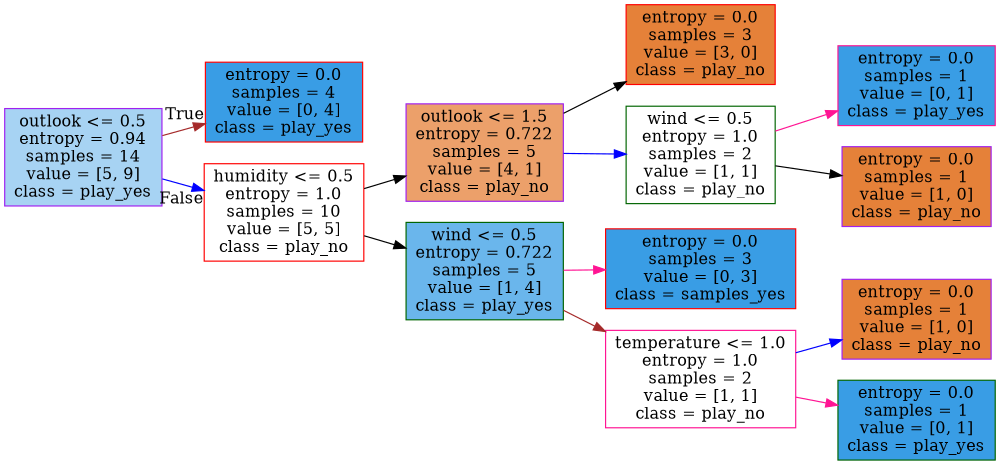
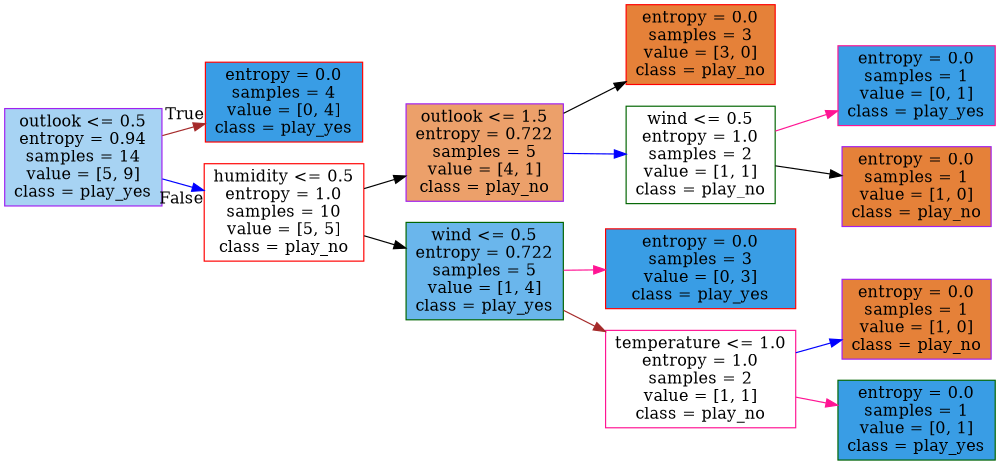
node "entropy = 0.0 samples = 3 value = [0, 3] class = samples_yes": label "entropy = 0.0 samples = 3 value = [0, 3] class = samples_yes" -> "entropy = 0.0 samples = 3 value = [0, 3] class = play_yes"
